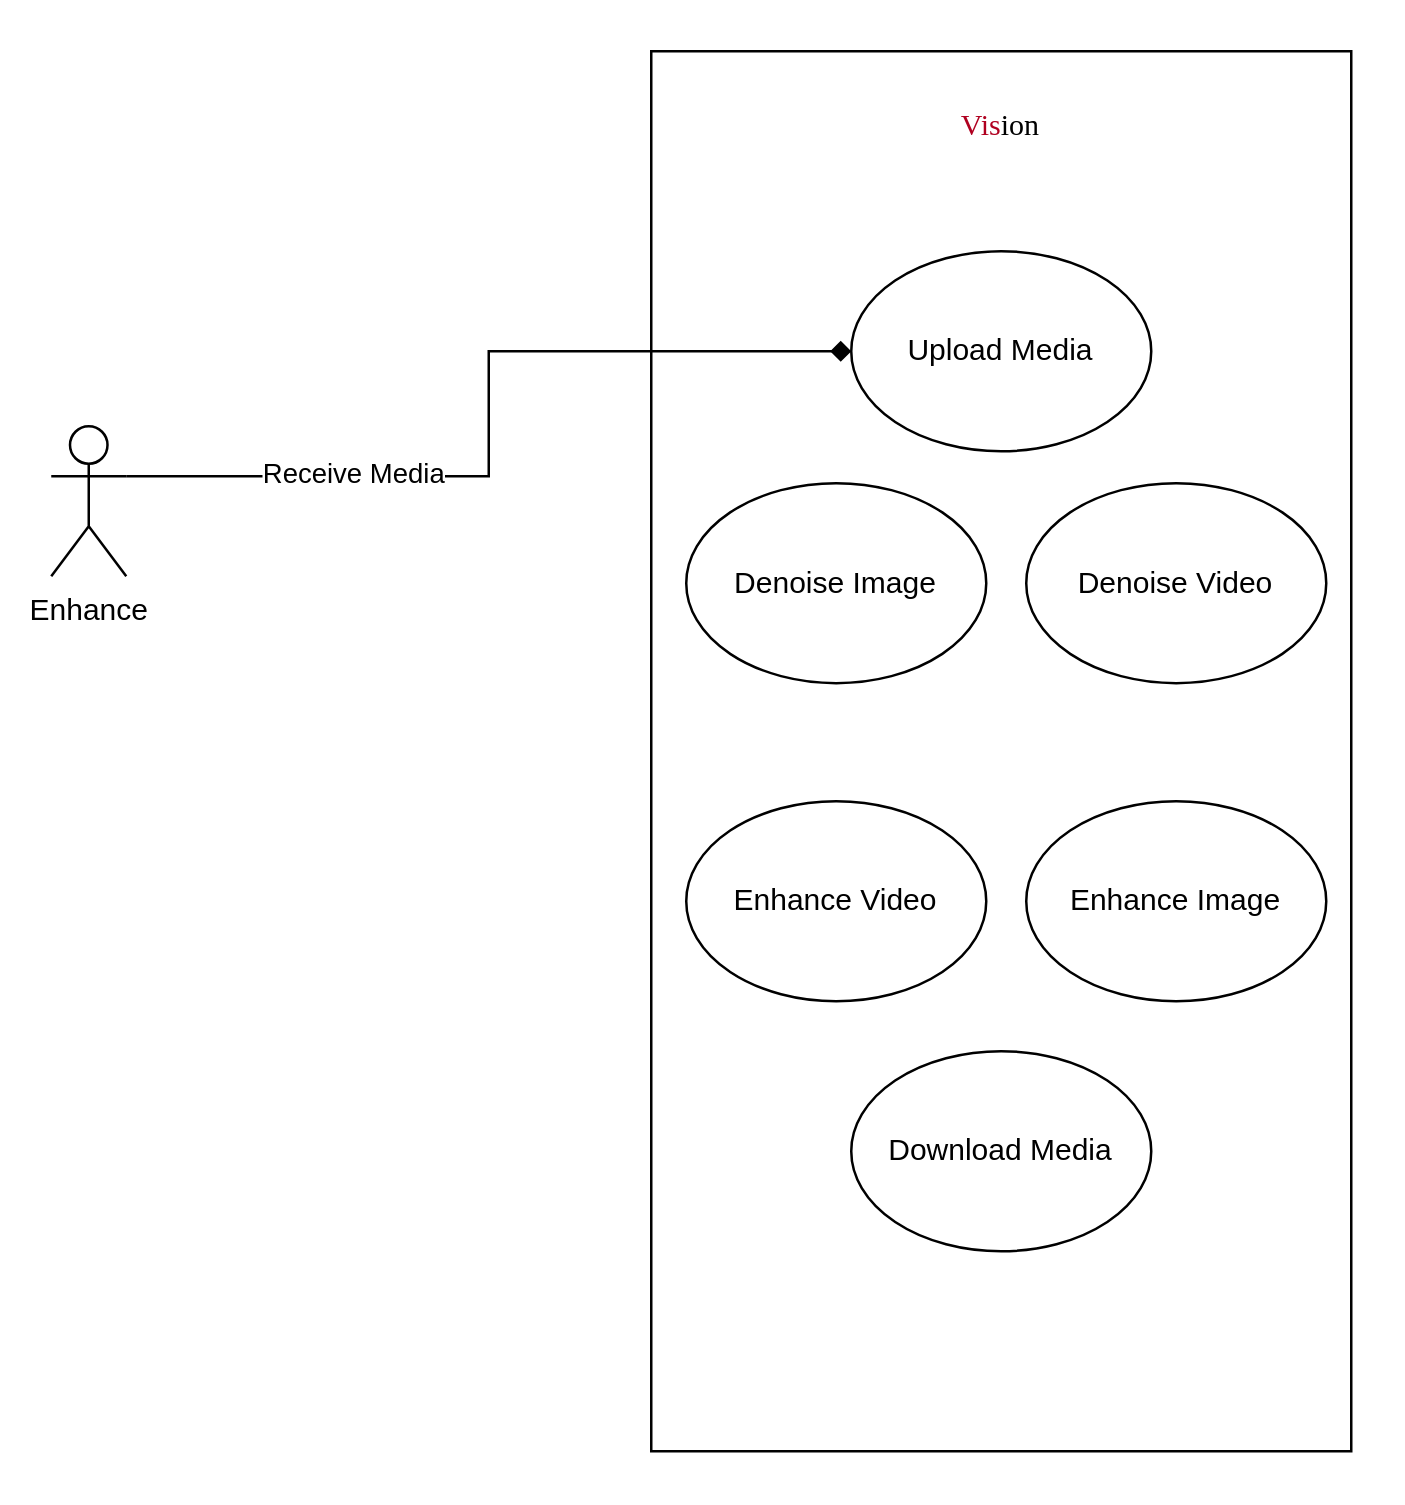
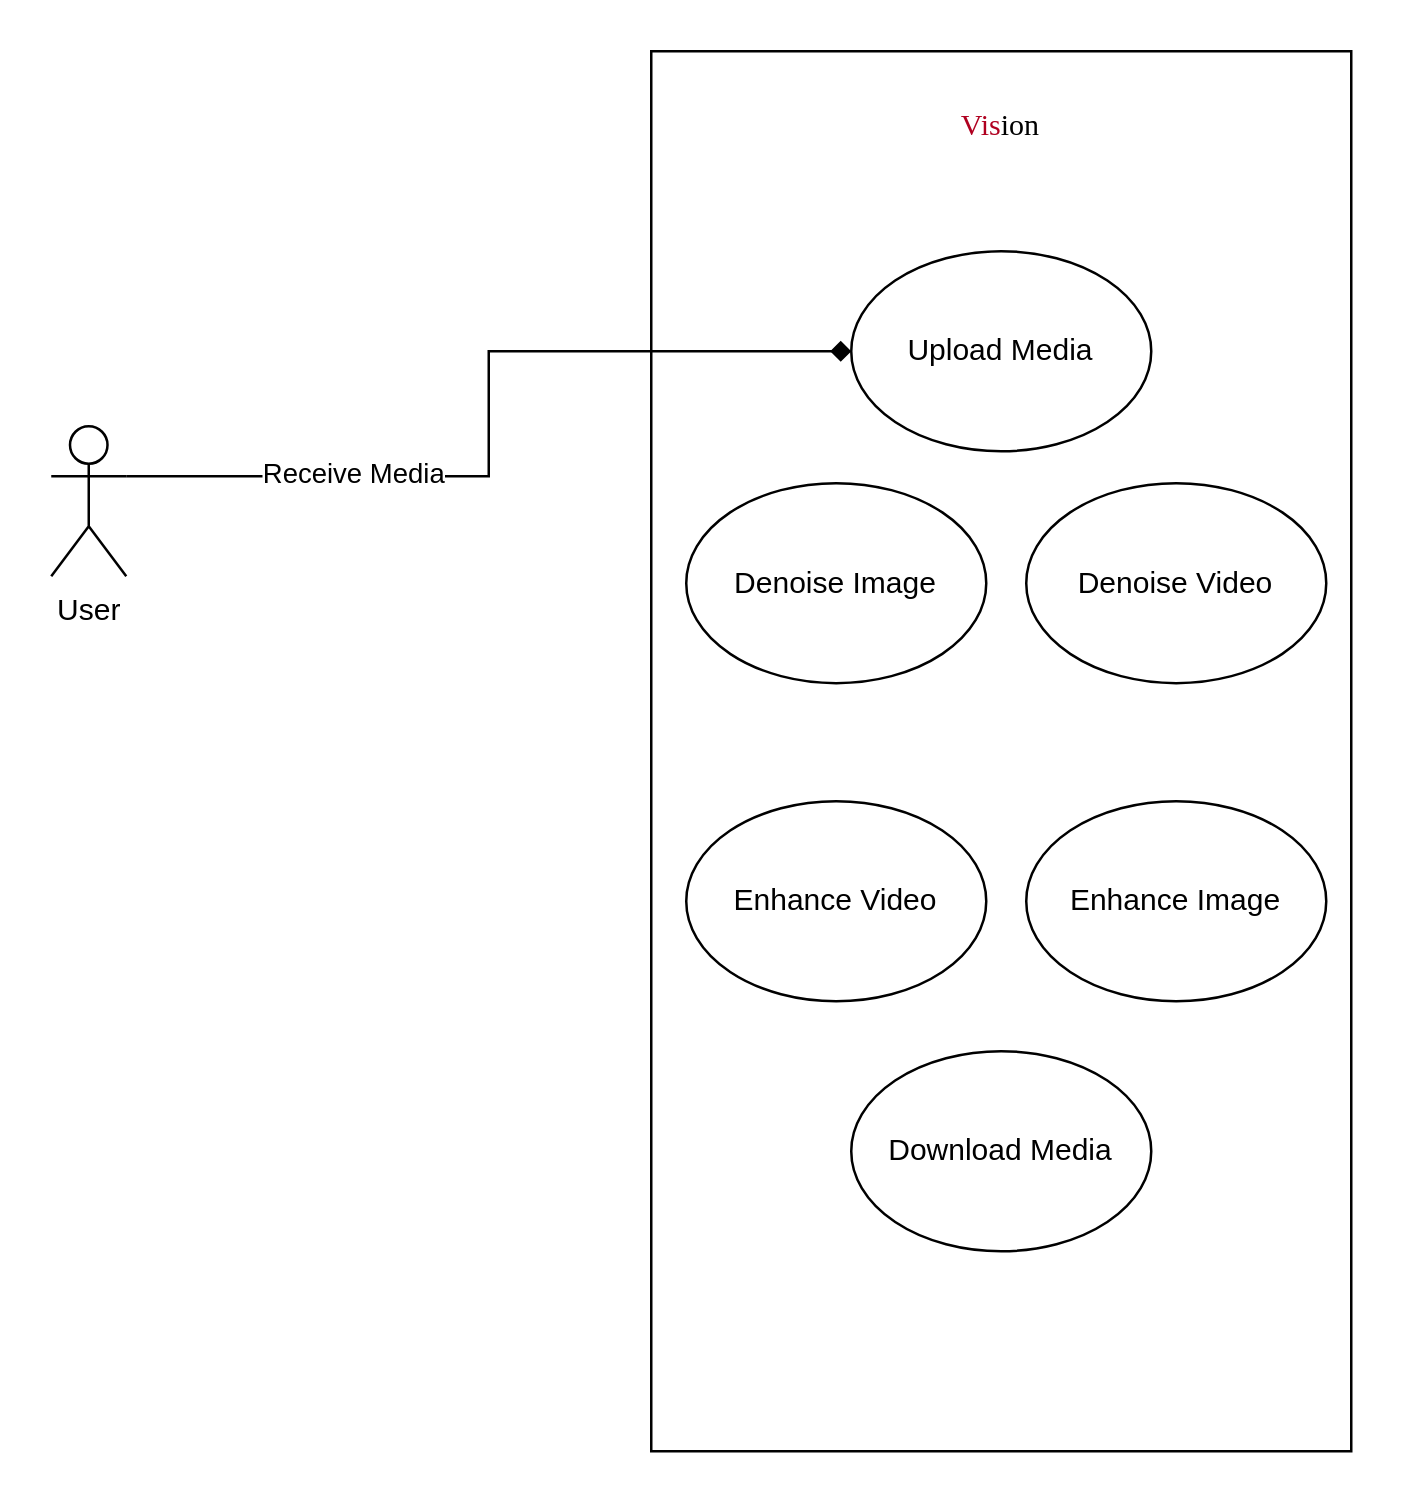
node "Enhance": label "Enhance" -> "User"
